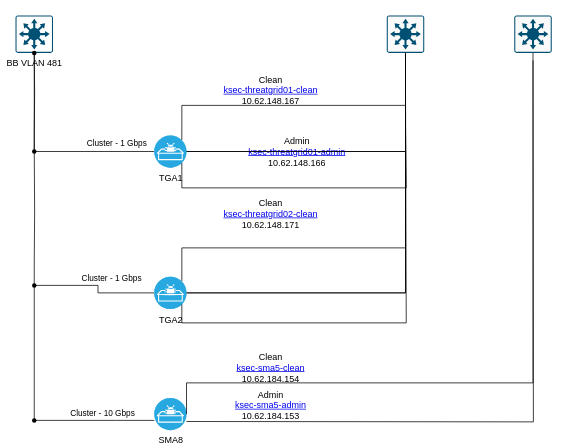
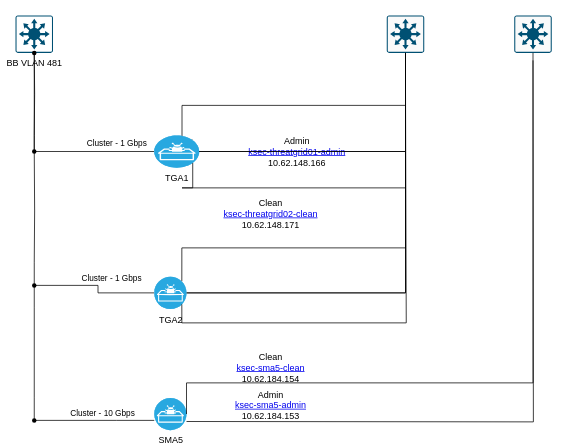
node "Clean ksec-threatgrid01-clean 10.62.148.167": removed
node "TGA1": size 32x32 -> 45x32
node "SMA8": label "SMA8" -> "SMA5"
